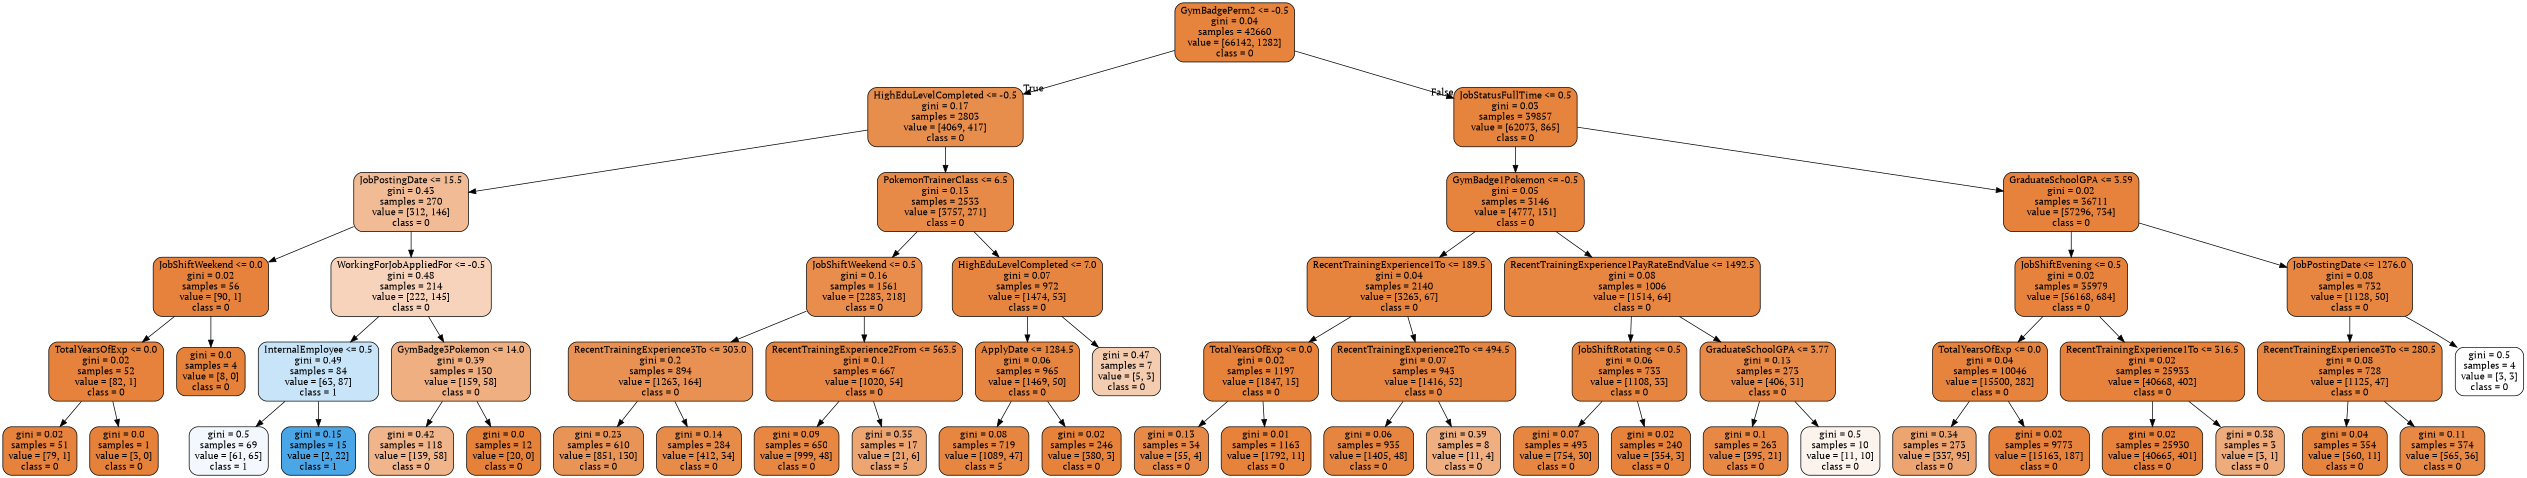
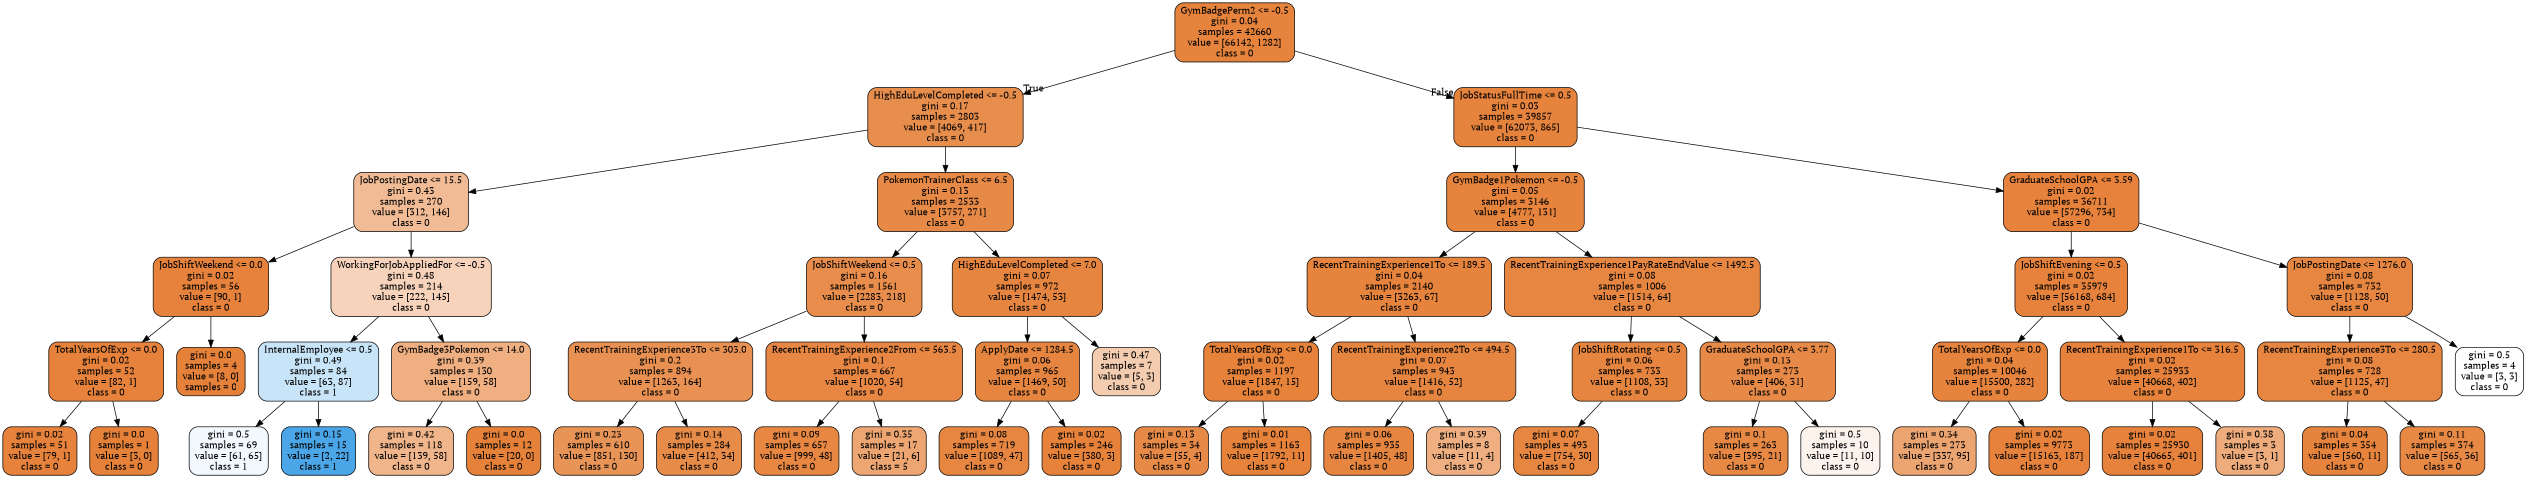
node "gini = 0.0 samples = 4 value = [8, 0] class = 0": label "gini = 0.0 samples = 4 value = [8, 0] class = 0" -> "gini = 0.0 samples = 4 value = [8, 0] samples = 0"
node "gini = 0.09 samples = 650 value = [999, 48] class = 0": label "gini = 0.09 samples = 650 value = [999, 48] class = 0" -> "gini = 0.09 samples = 657 value = [999, 48] class = 0"
node "gini = 0.08 samples = 719 value = [1089, 47] class = 5": label "gini = 0.08 samples = 719 value = [1089, 47] class = 5" -> "gini = 0.08 samples = 719 value = [1089, 47] class = 0"
node "gini = 0.02 samples = 240 value = [354, 3] class = 0": removed
